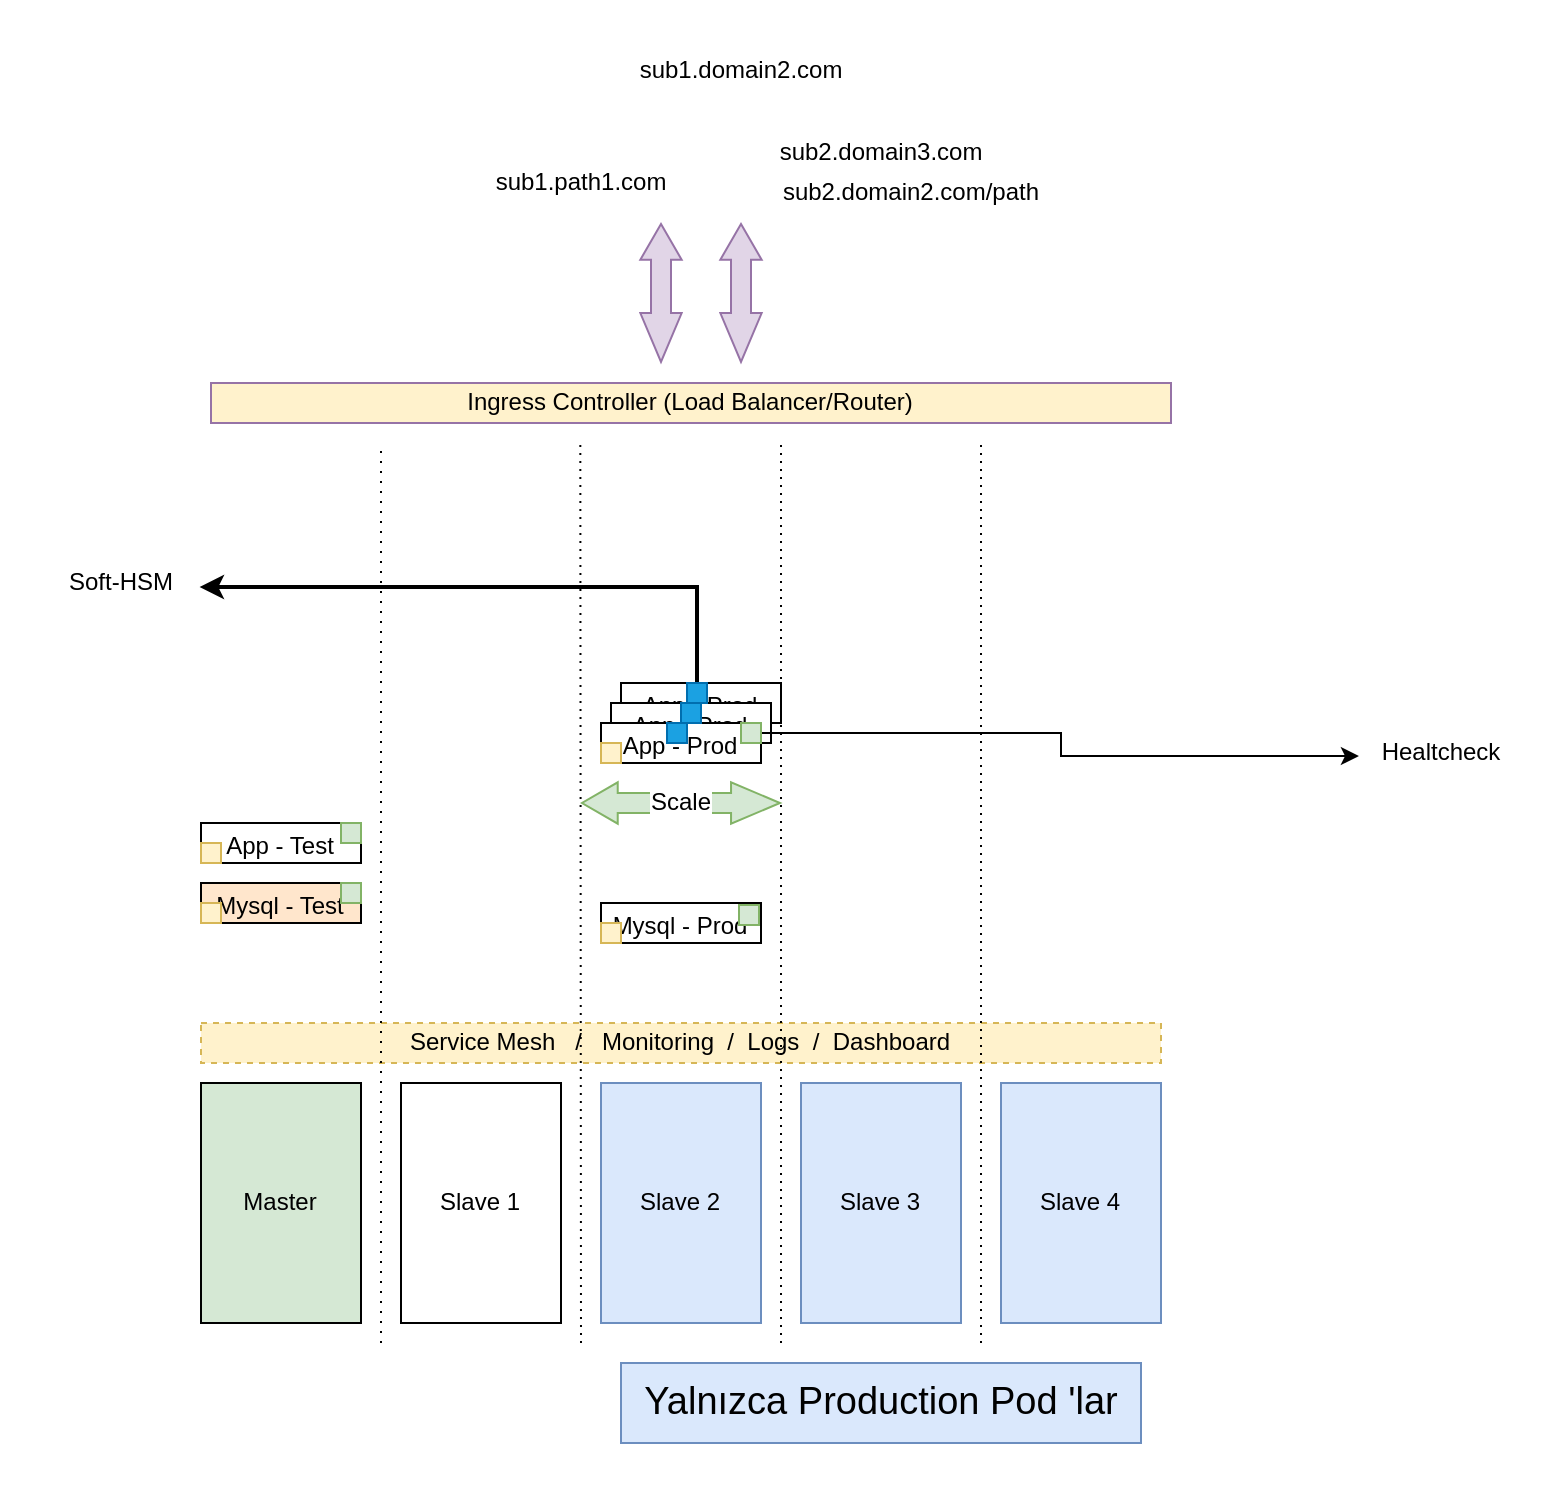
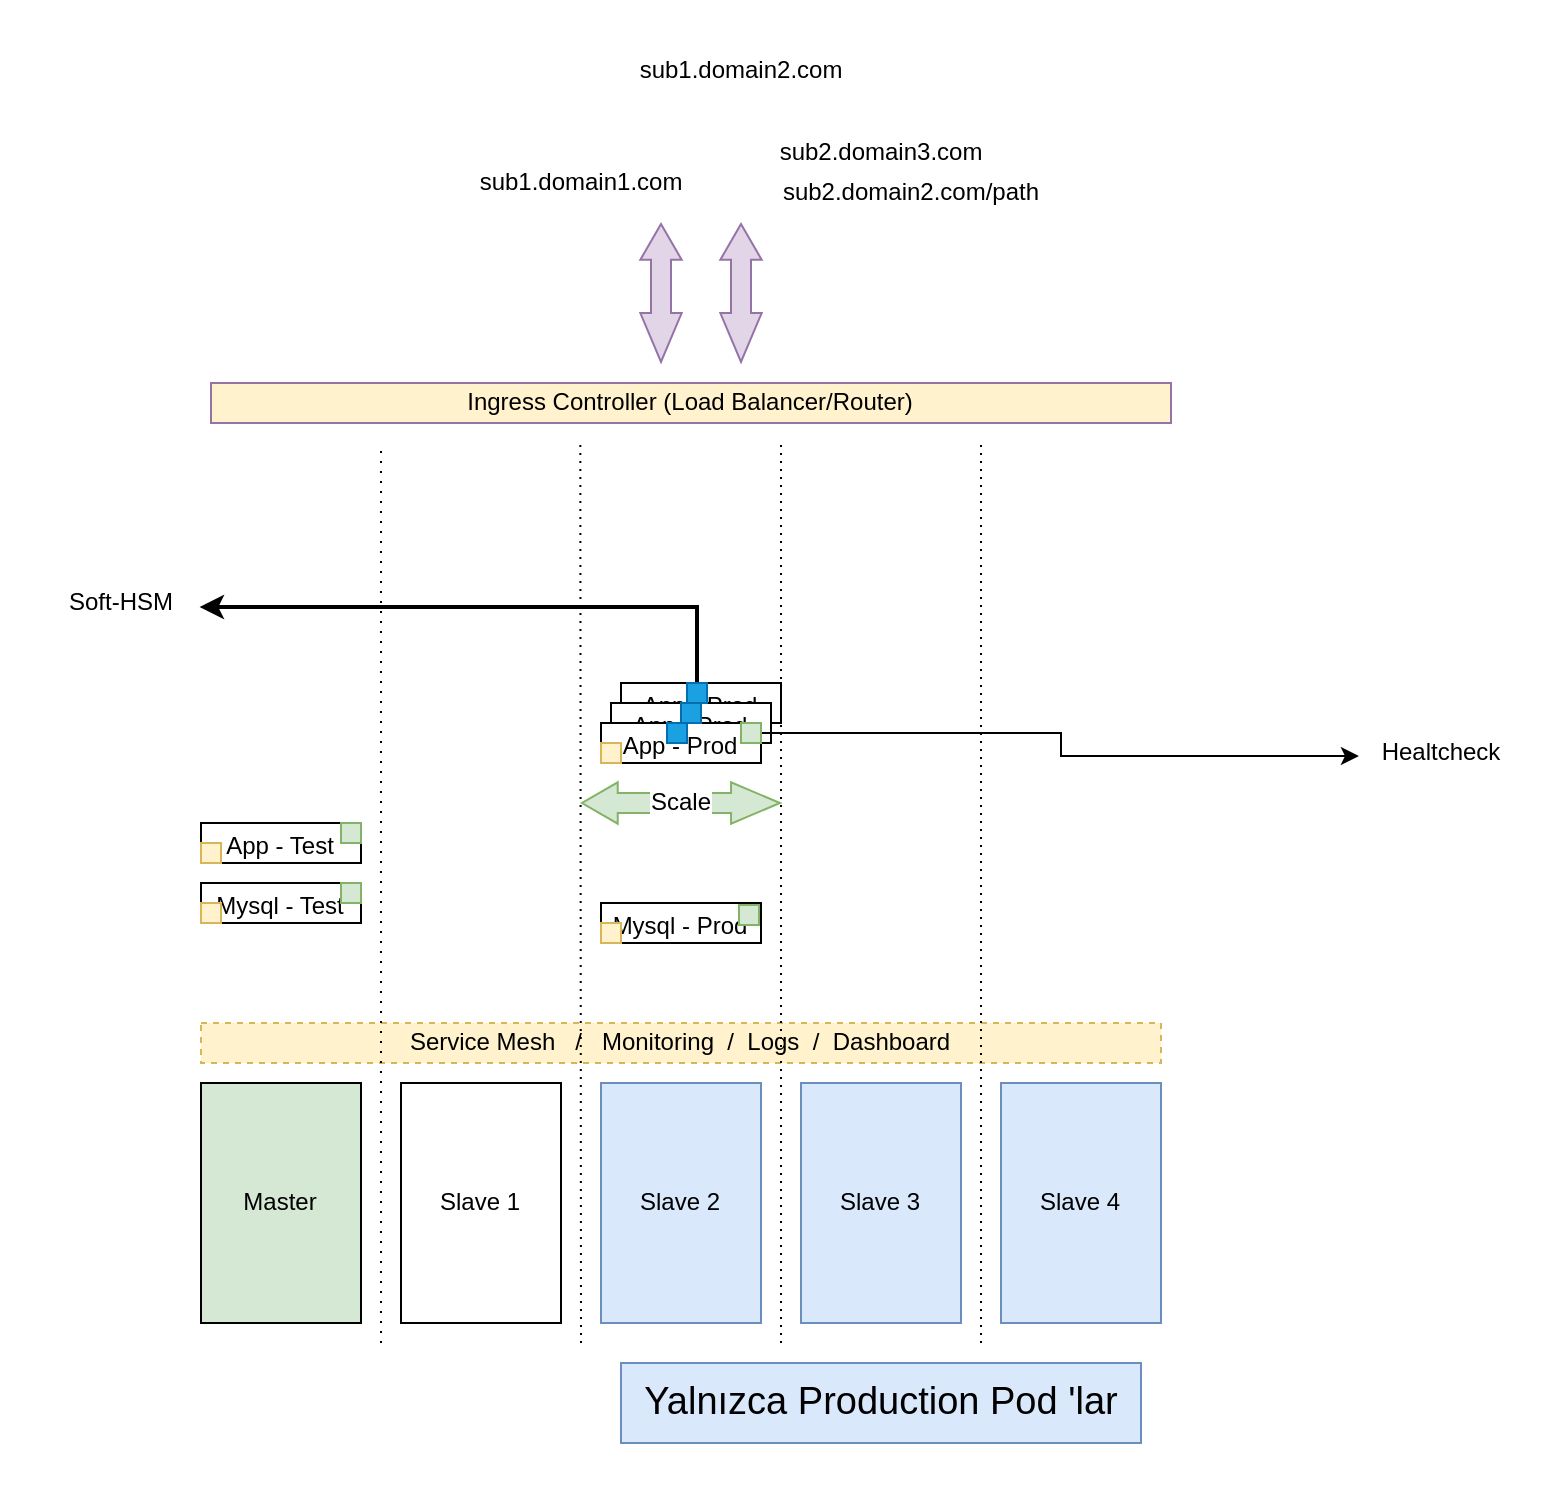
node "sub1.path1.com": label "sub1.path1.com" -> "sub1.domain1.com"
node "Soft-HSM": moved (121, 583) -> (121, 603)
node "Mysql - Test": fillcolor #ffe6cc -> #ffffff
